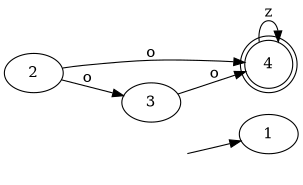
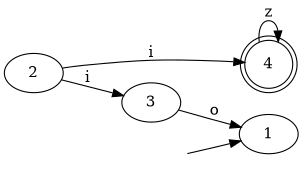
edge "2" -> "4": label "o" -> "i"
edge "2" -> "3": label "o" -> "i"
edge "3" -> "4": now "3" -> "1"
